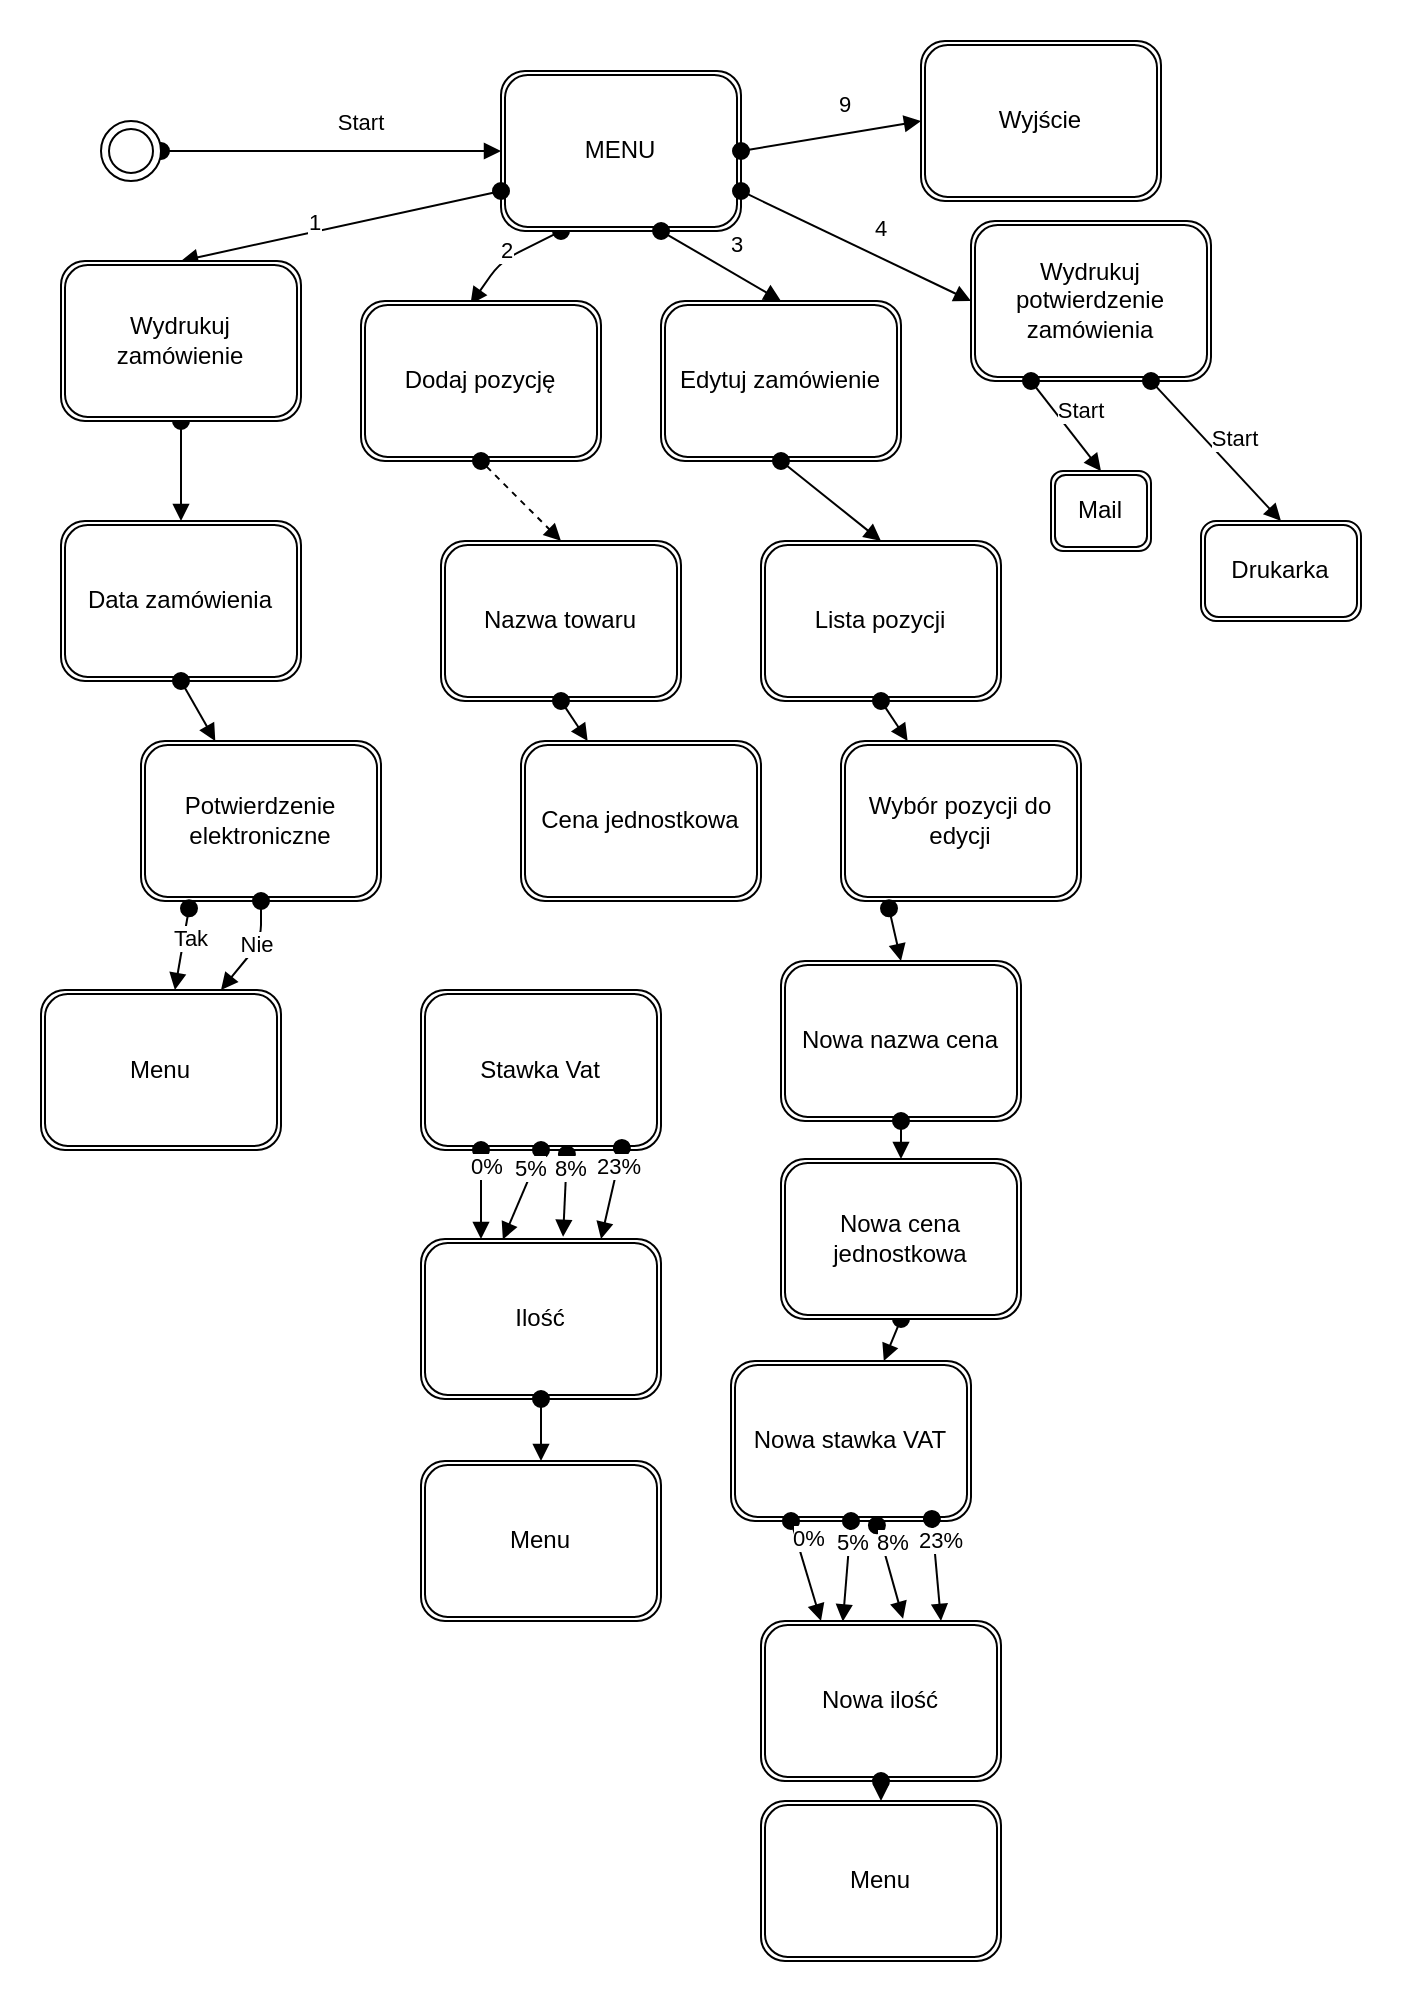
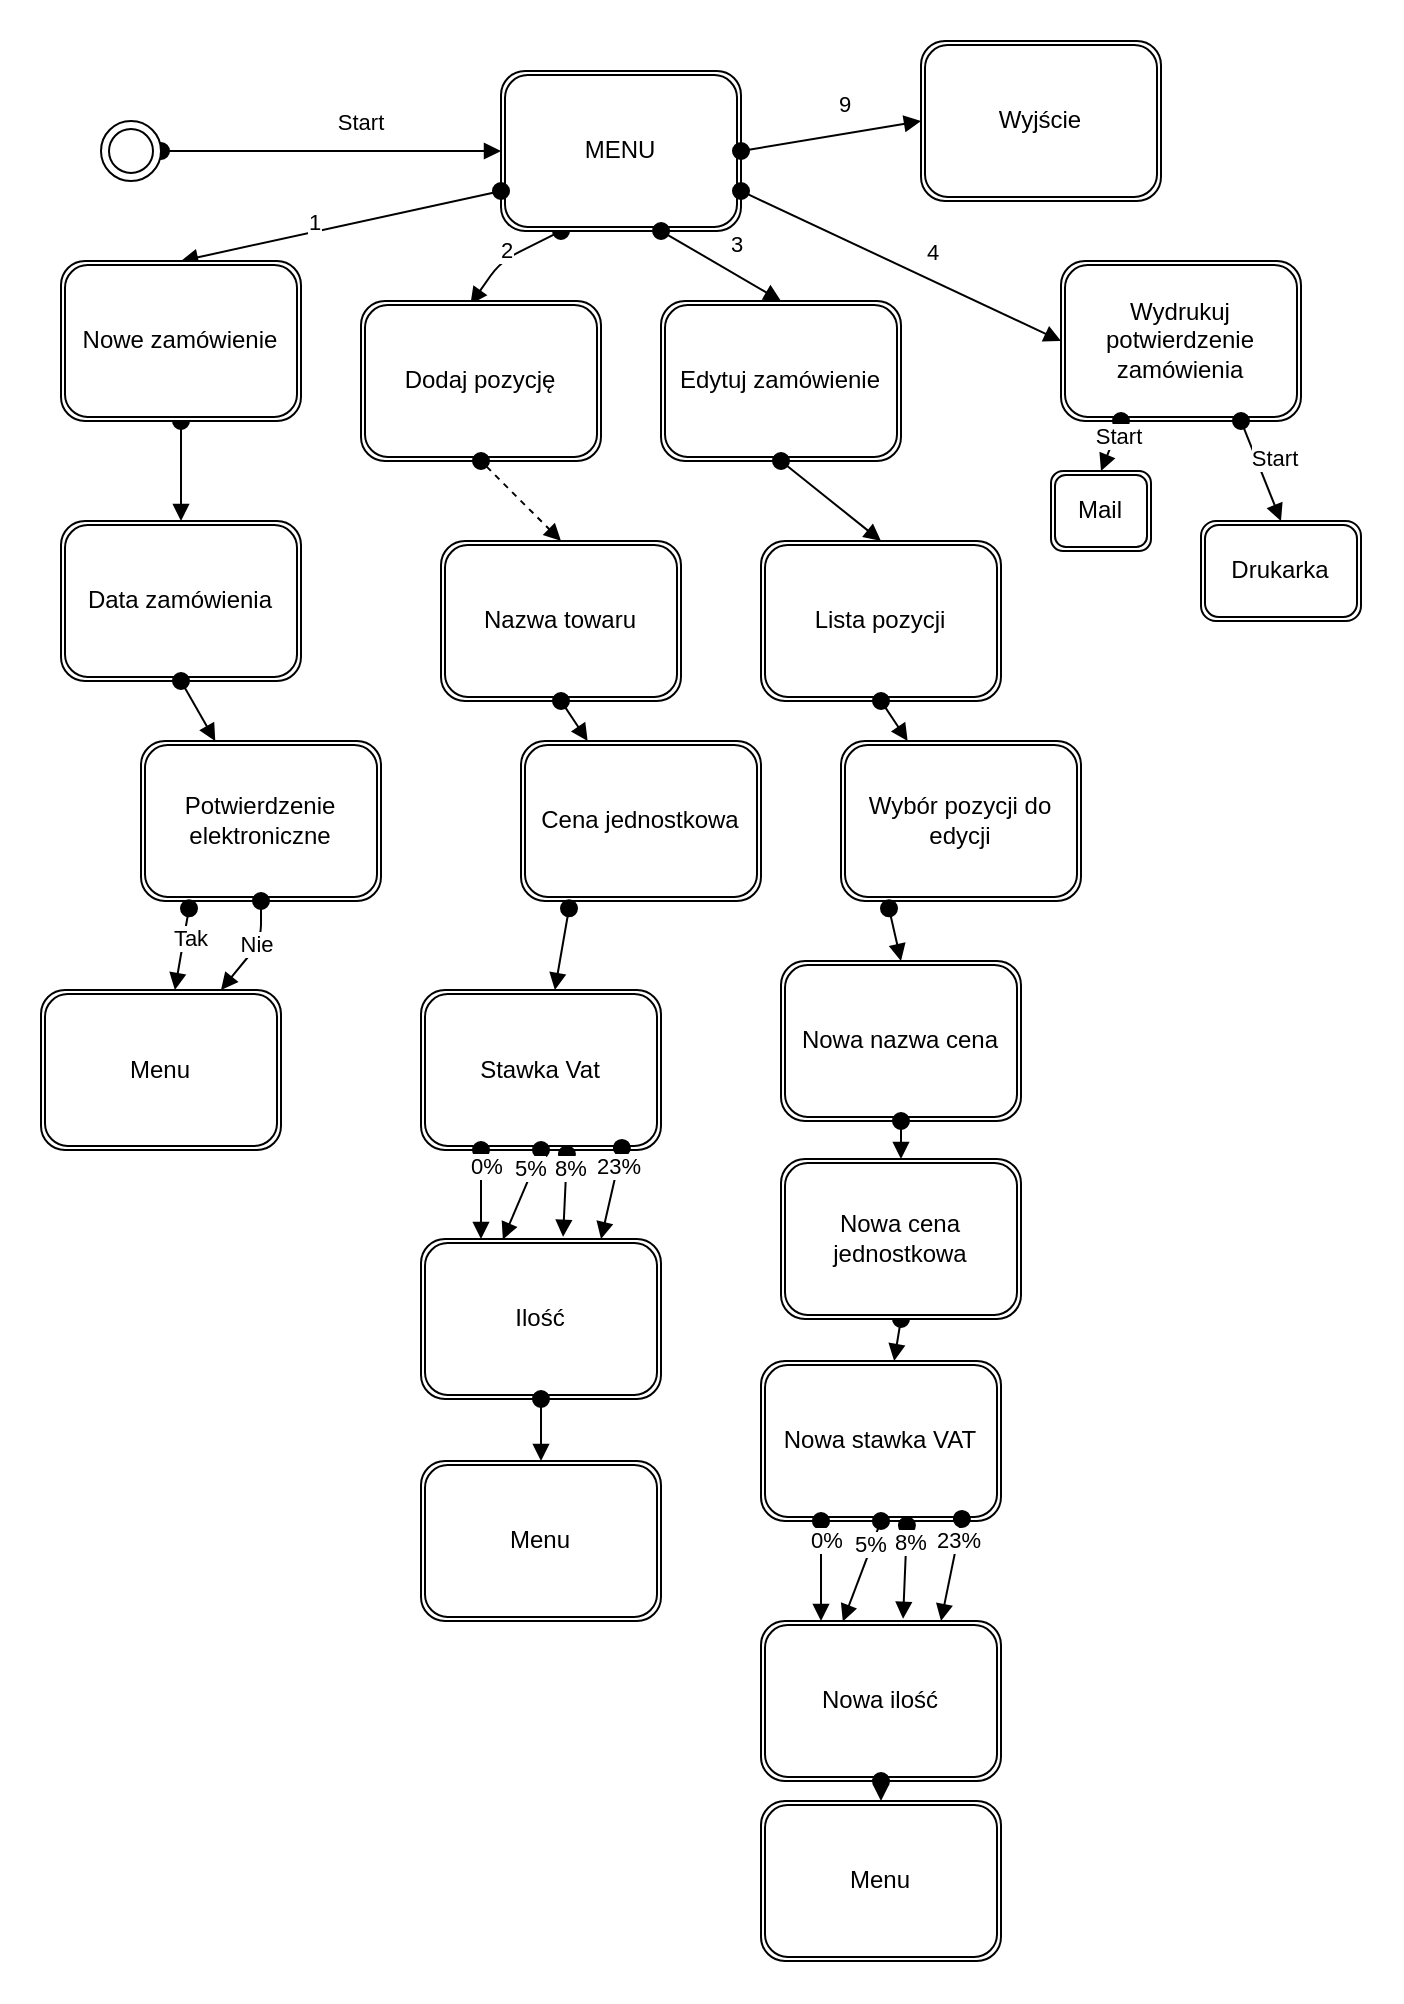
node "Wydrukuj potwierdzenie zamówienia": moved (1091, 301) -> (1181, 341)
node "Wydrukuj zamówienie": label "Wydrukuj zamówienie" -> "Nowe zamówienie"
edge "Cena jednostkowa" -- "Stawka Vat": added
node "Nowa stawka VAT": moved (851, 1441) -> (881, 1441)
